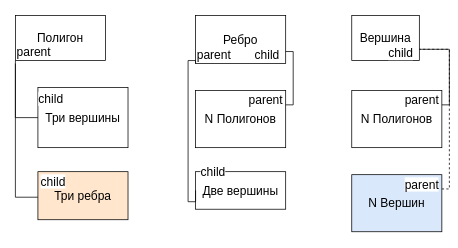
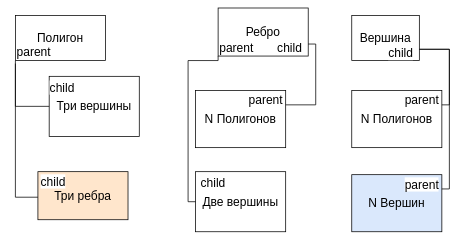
node "Ребро": moved (240, 39) -> (263, 32)
node "Три вершины": moved (83, 117) -> (94, 106)
edge "Вершина" -- "N Вершин": style dashed -> solid
node "Две вершины": size 90x38 -> 90x60
